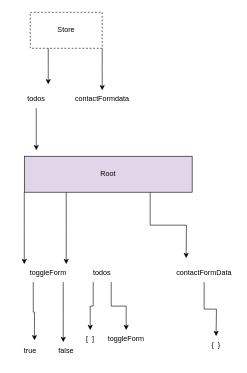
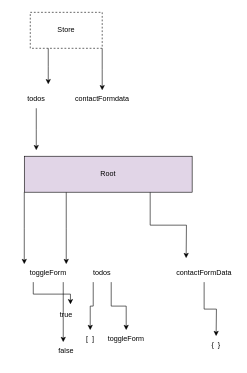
node "true": moved (30, 351) -> (66, 315)
